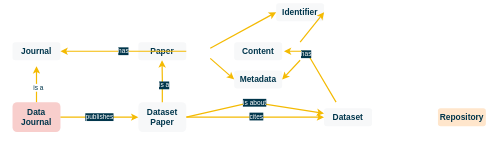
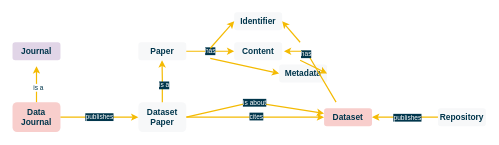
node "Identifier": moved (300, 12) -> (258, 21)
node "Journal": fillcolor #f7f8f9 -> #e1d5e7
edge "Paper" -> "Journal": now "Paper" -> "Content"
node "Metadata": moved (258, 80) -> (303, 74)
node "Dataset": fillcolor #f7f8f9 -> #f8cecc
edge "Repository" -> "Dataset": added, label "publishes"
node "Repository": fillcolor #ffe6cc -> #f7f8f9
